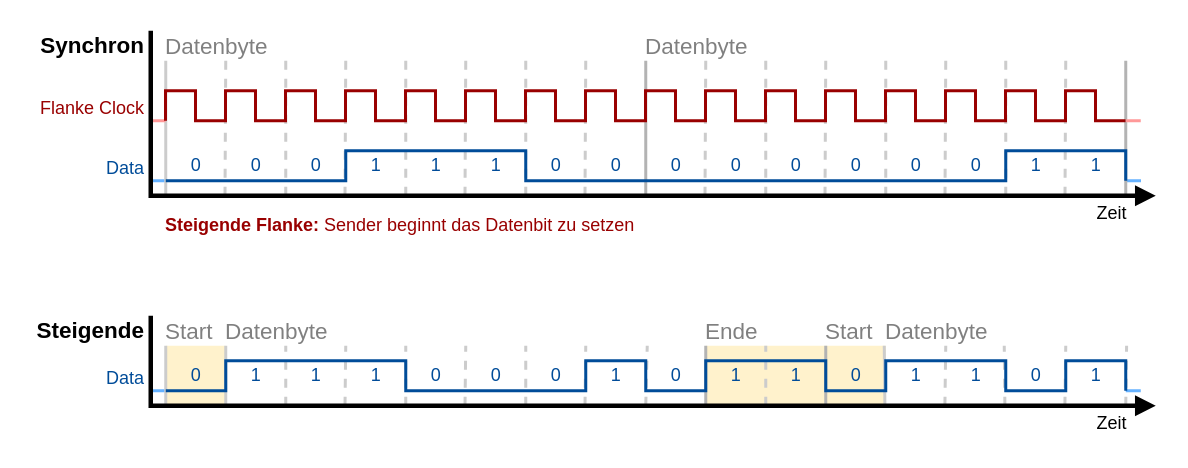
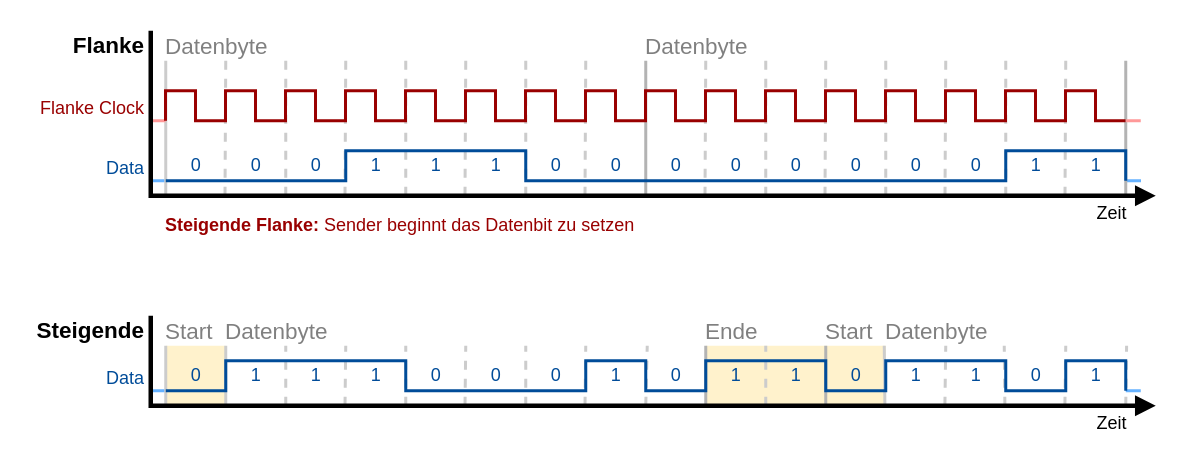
node "Synchron": label "Synchron" -> "Flanke"
